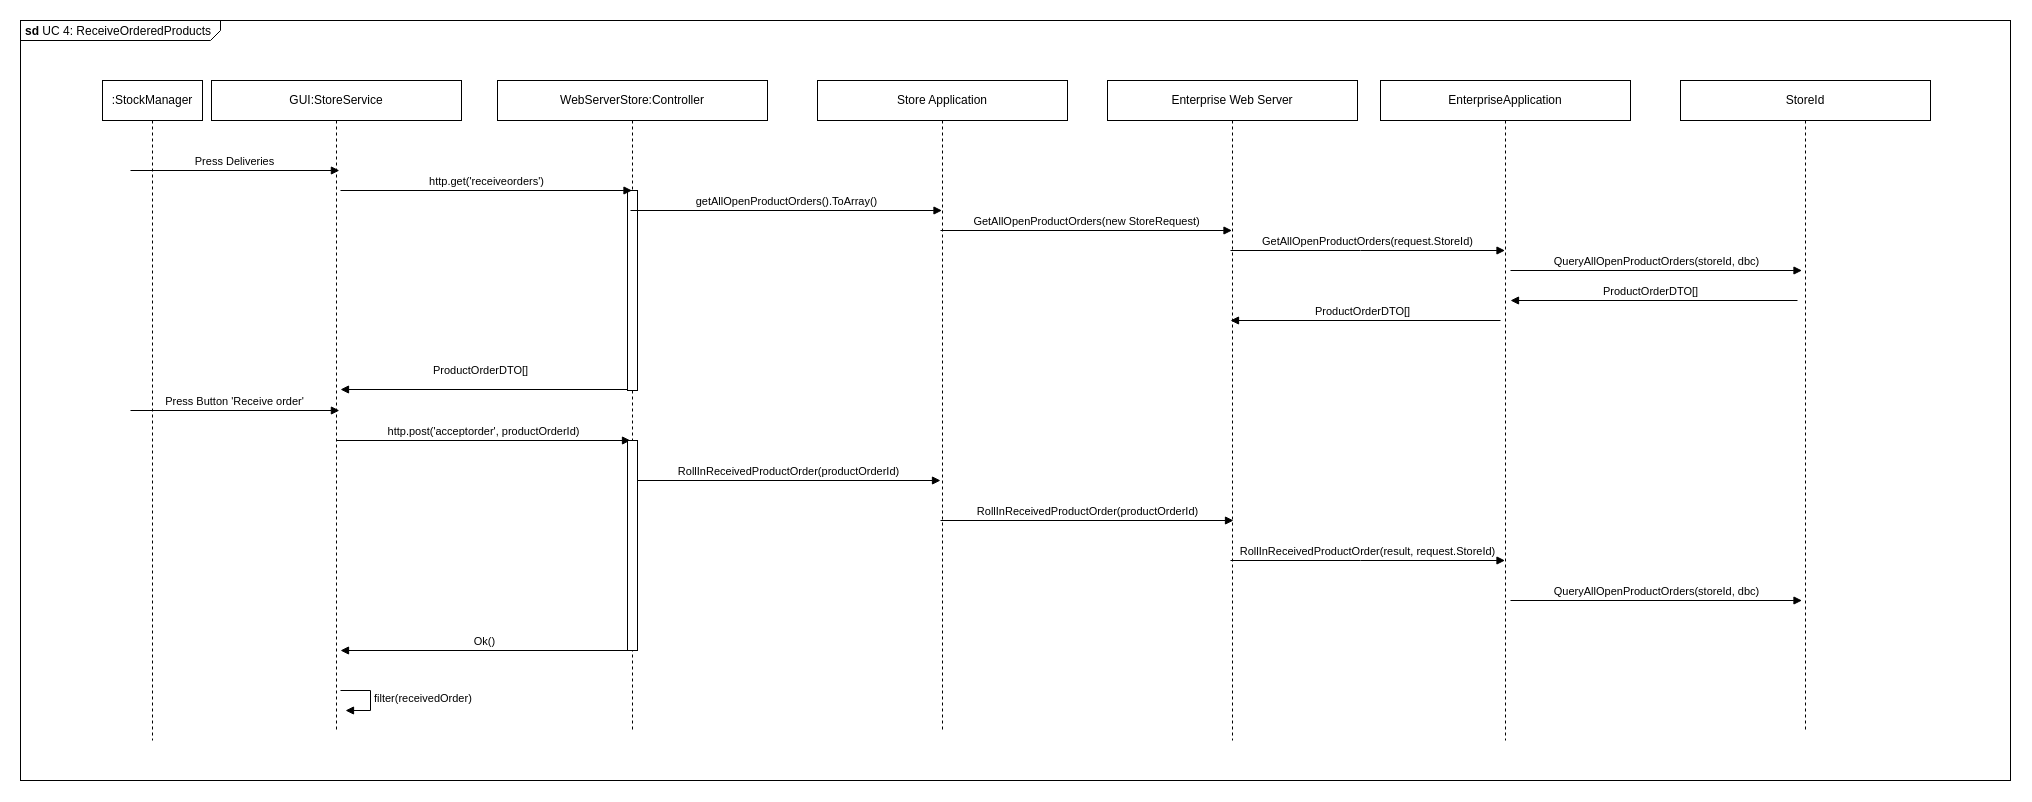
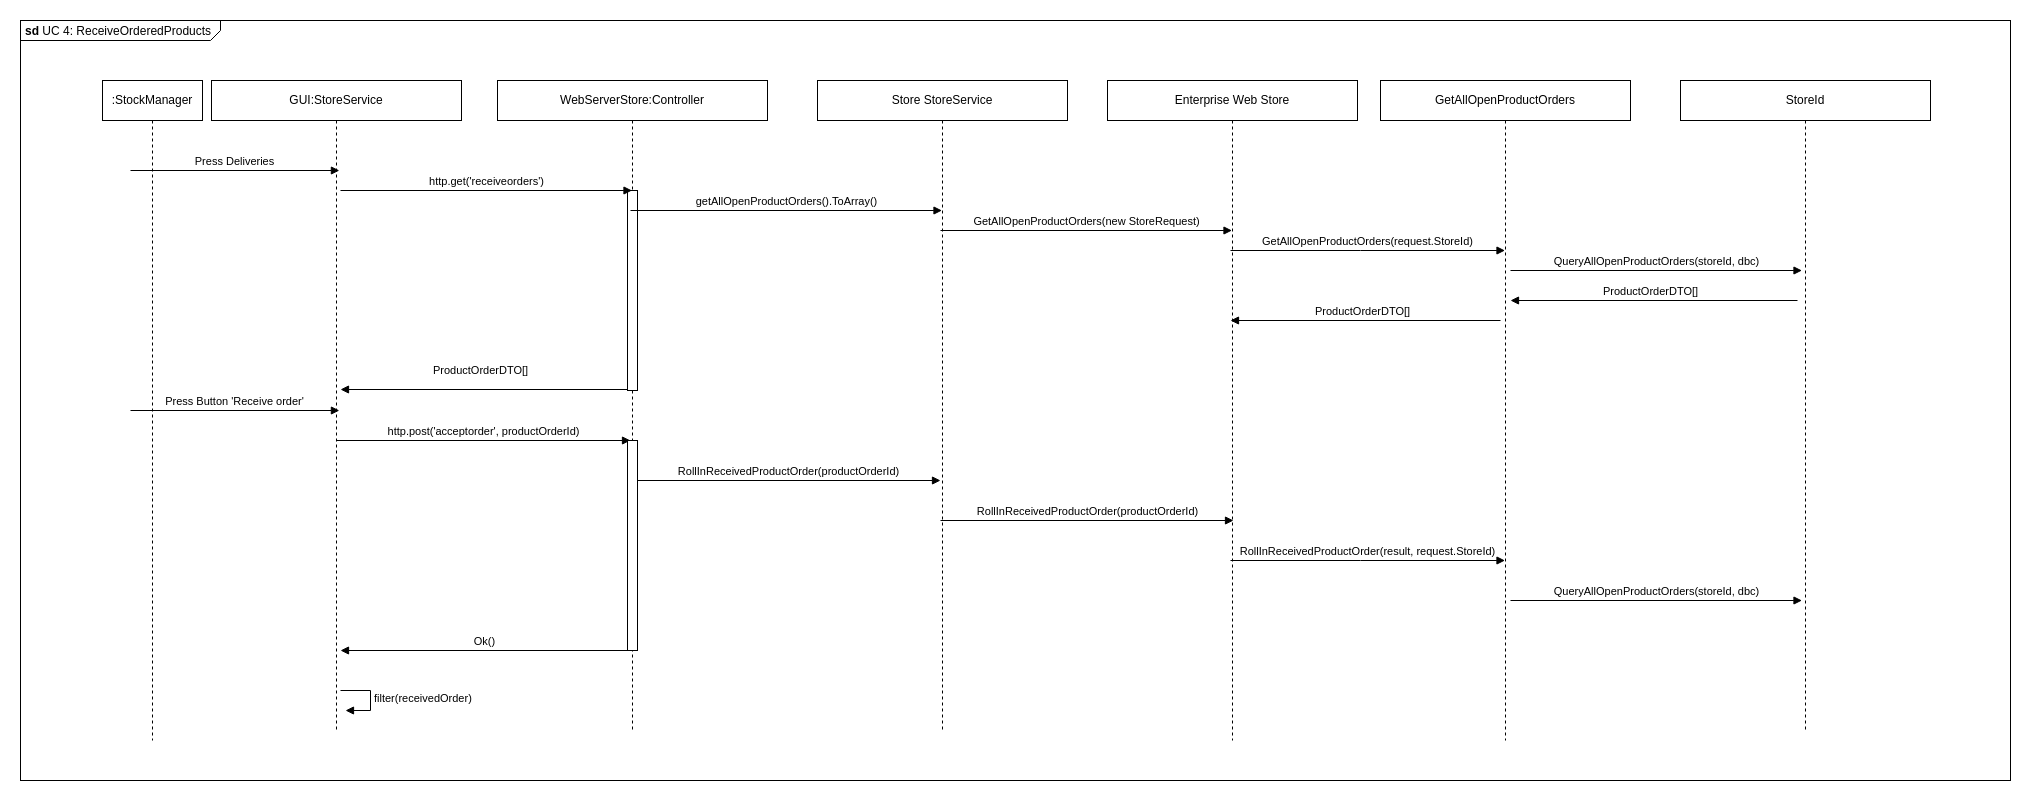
node "Store Application": label "Store Application" -> "Store StoreService"
node "Enterprise Web Server": label "Enterprise Web Server" -> "Enterprise Web Store"
node "EnterpriseApplication": label "EnterpriseApplication" -> "GetAllOpenProductOrders"
